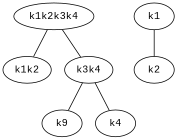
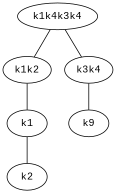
node "k1k2k3k4": label "k1k2k3k4" -> "k1k4k3k4"
edge "k1k2" -- "k1": added
node "k4": removed
